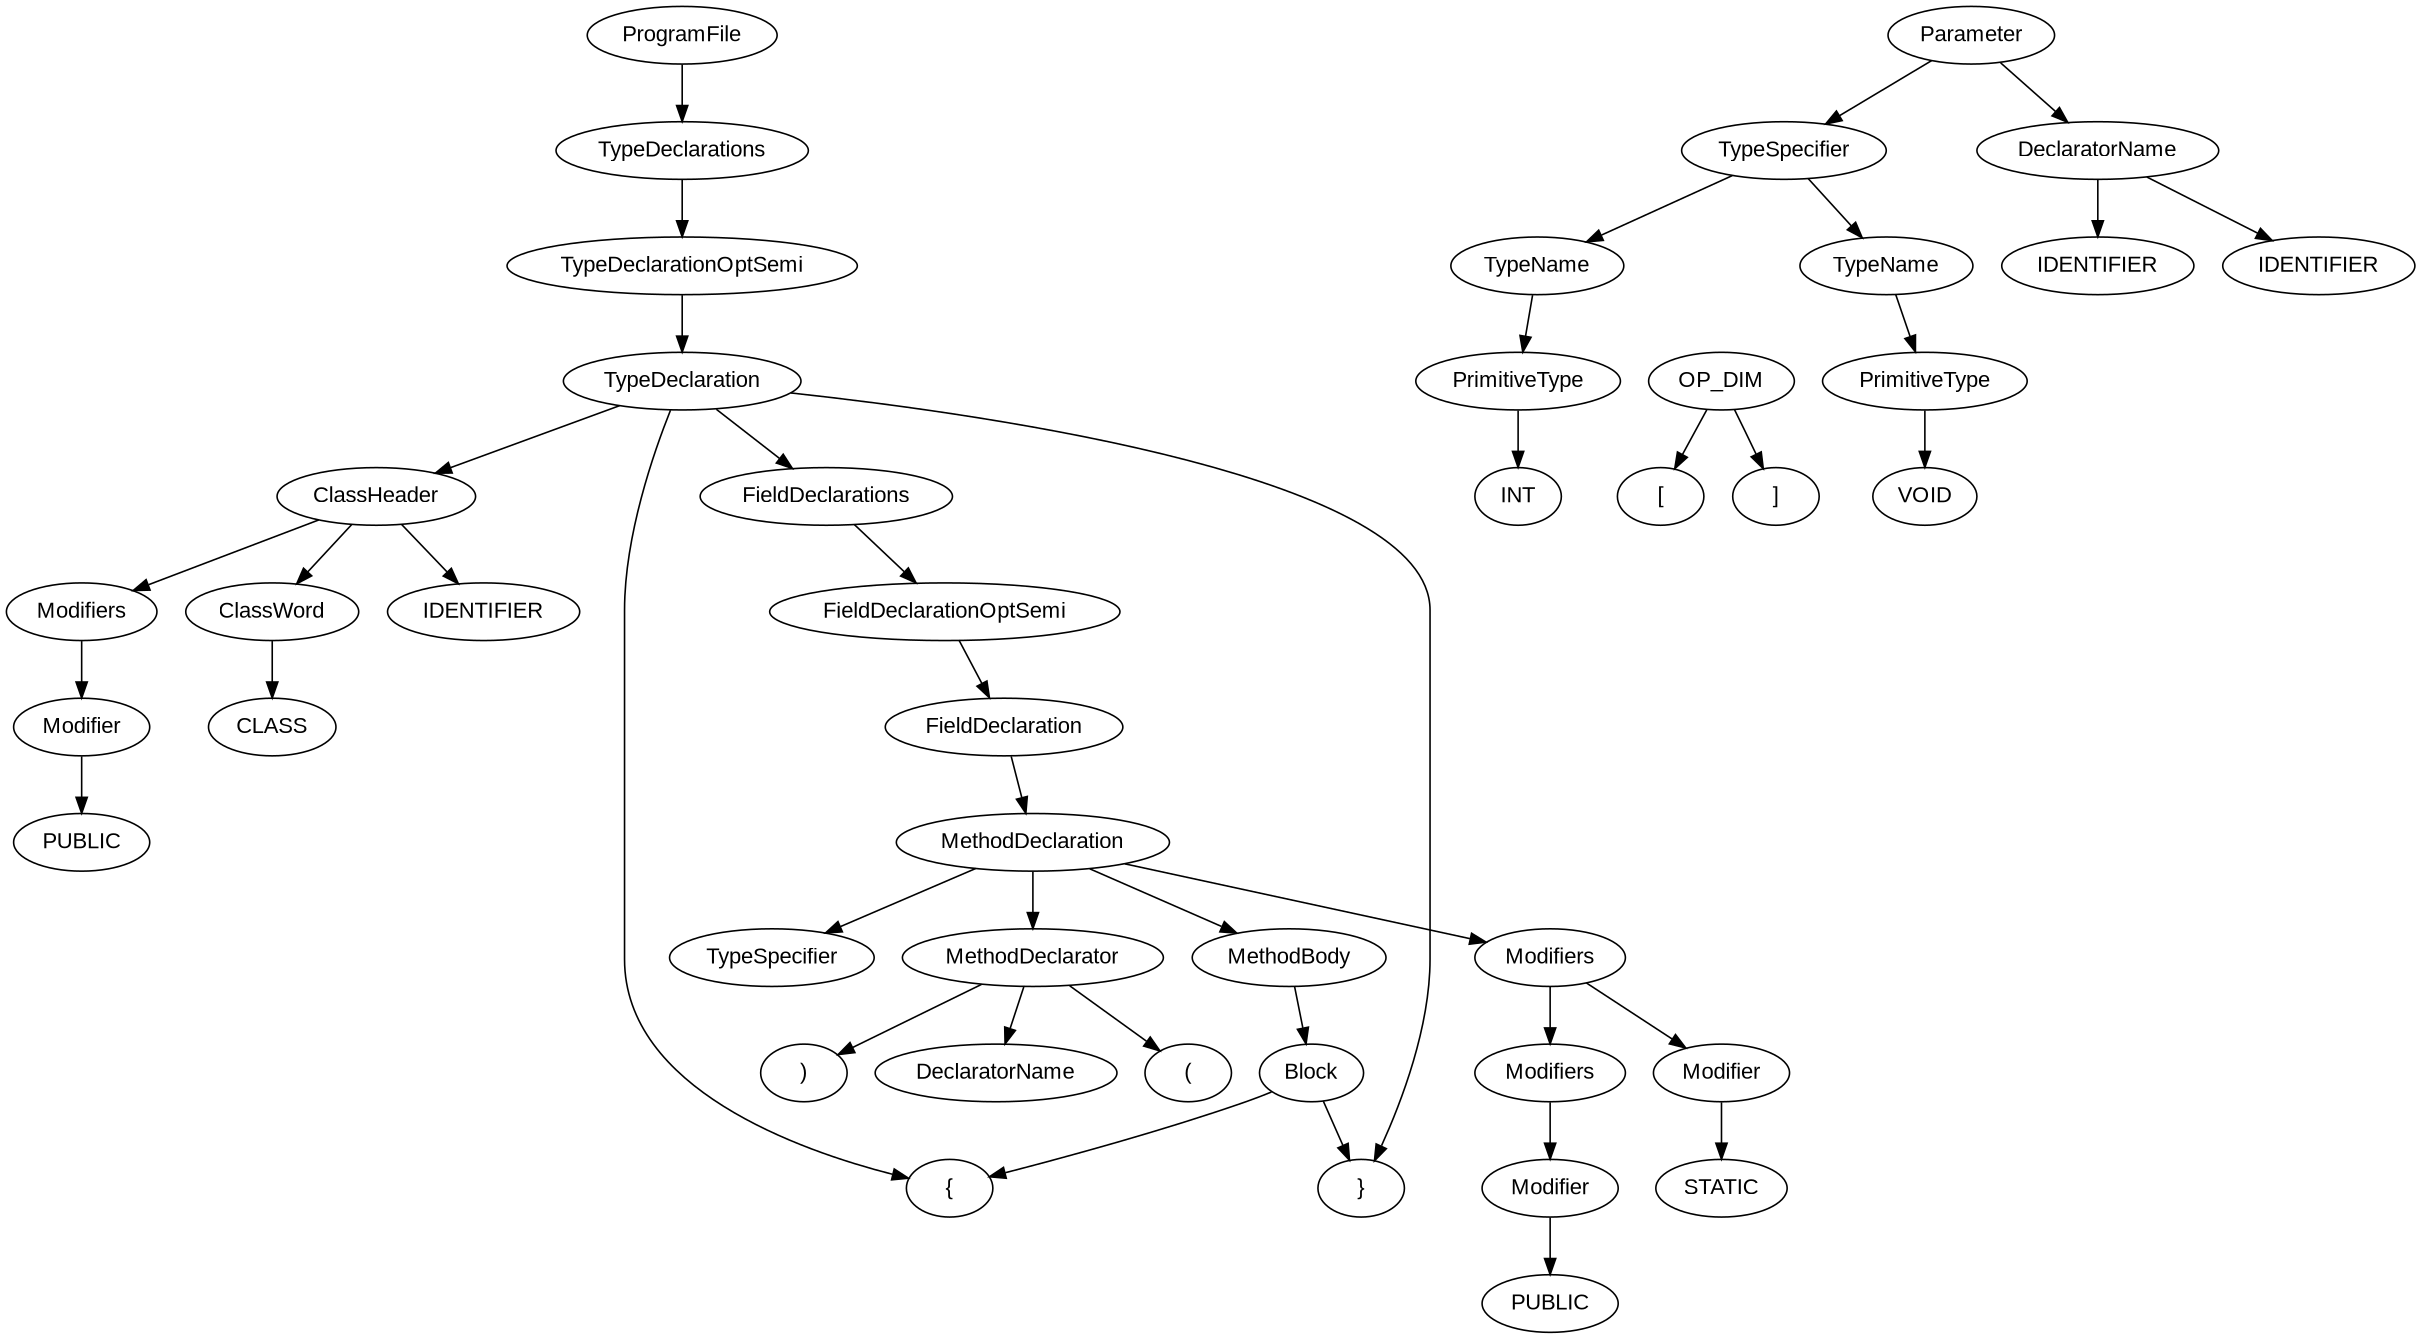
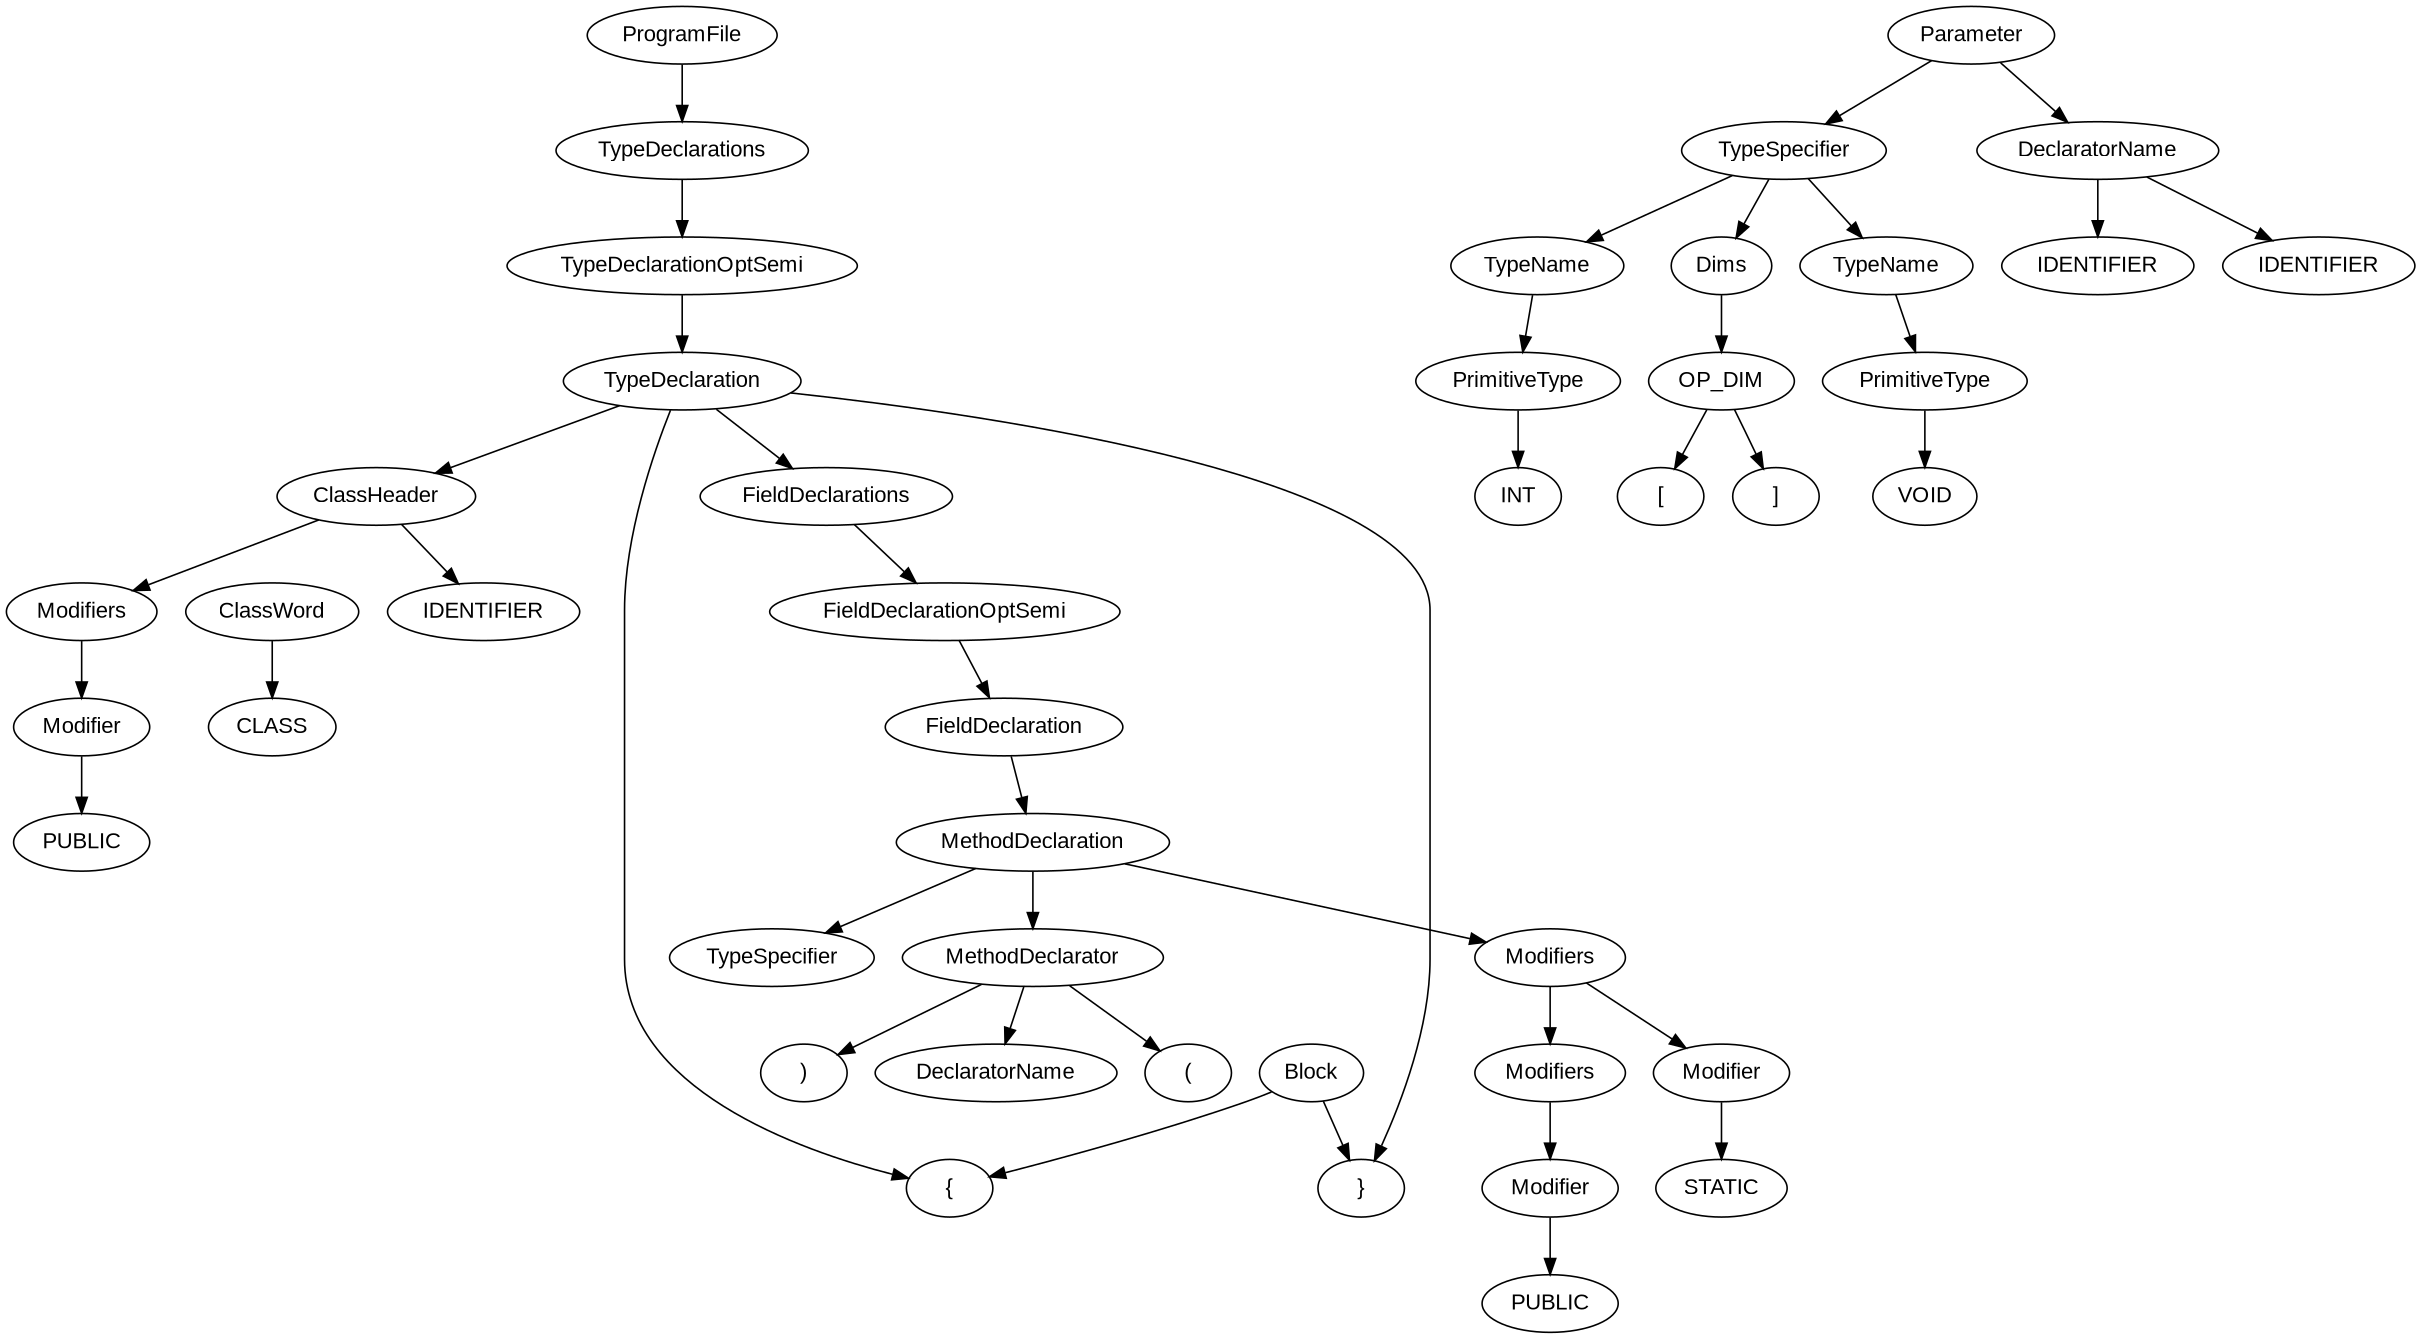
node "Dims": added
edge "ClassHeader" -> "ClassWord": removed
node "MethodBody": removed
